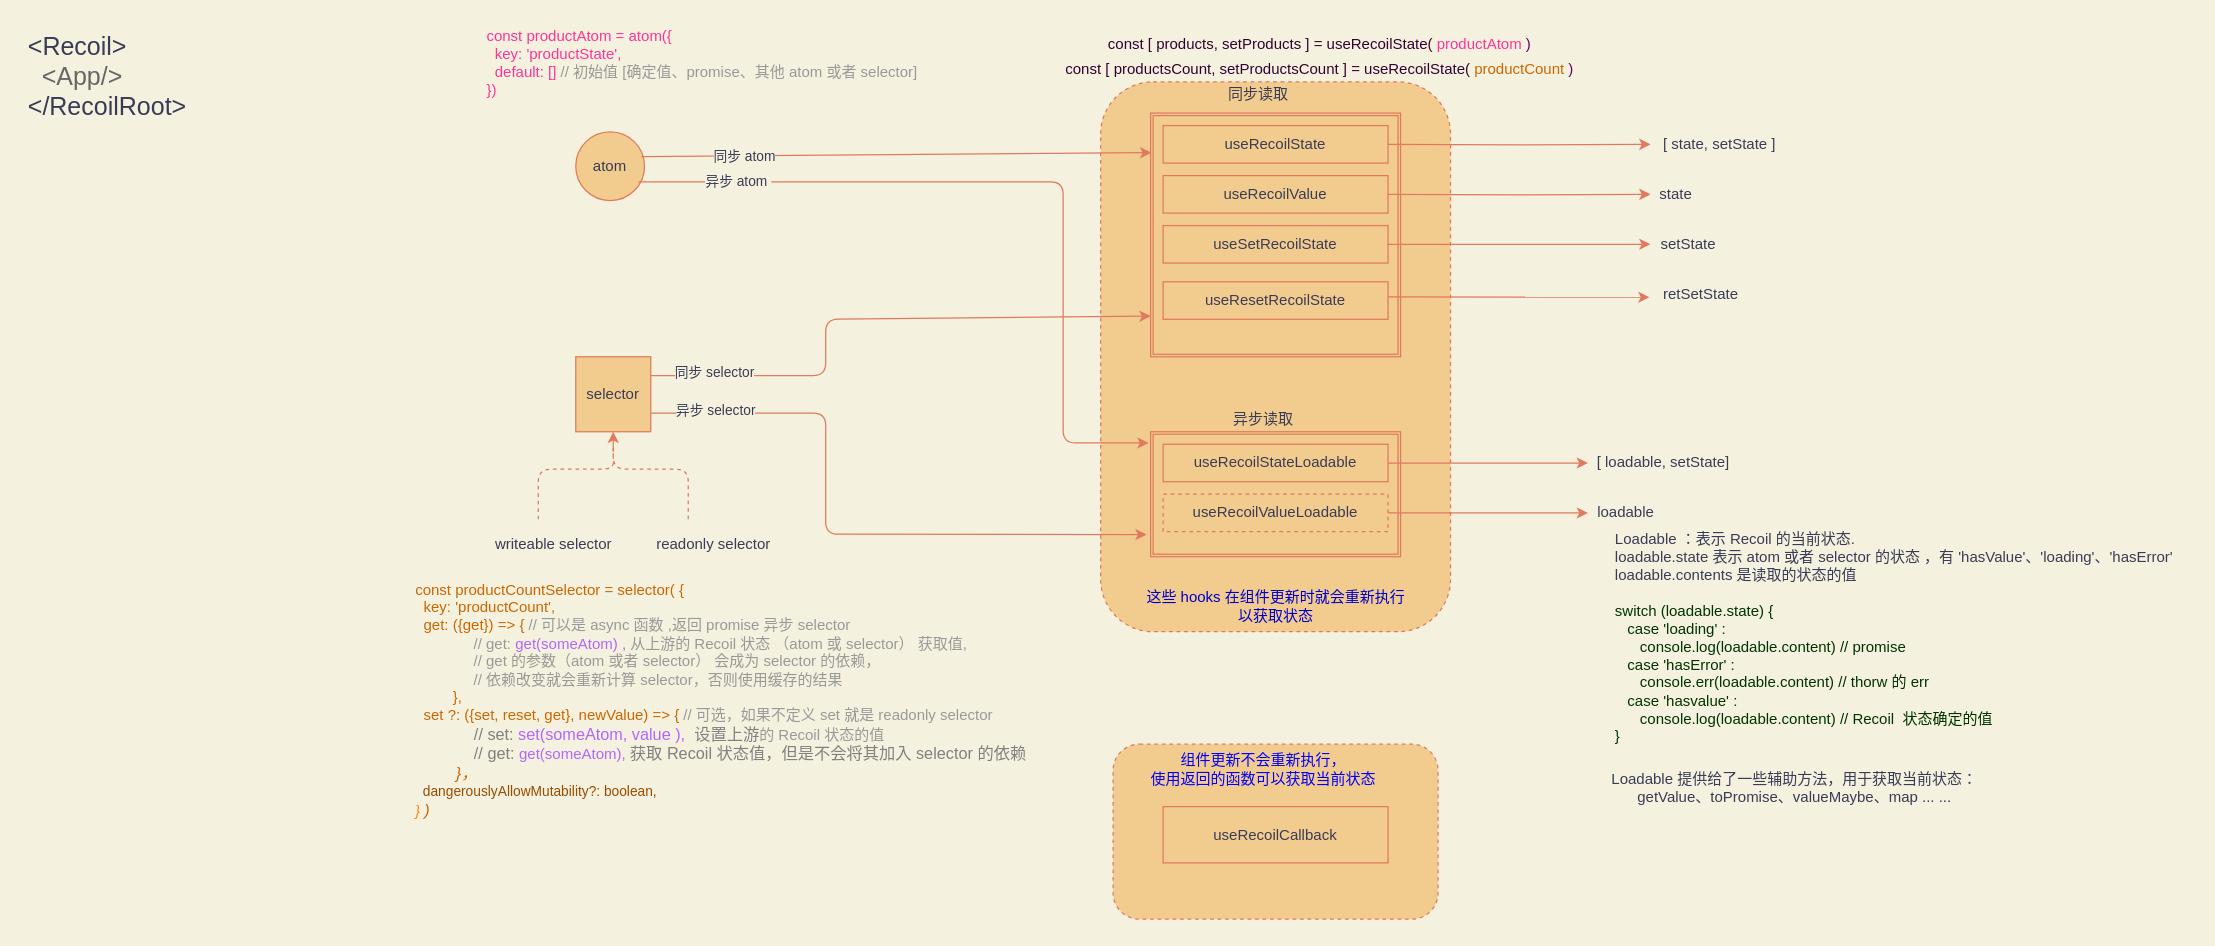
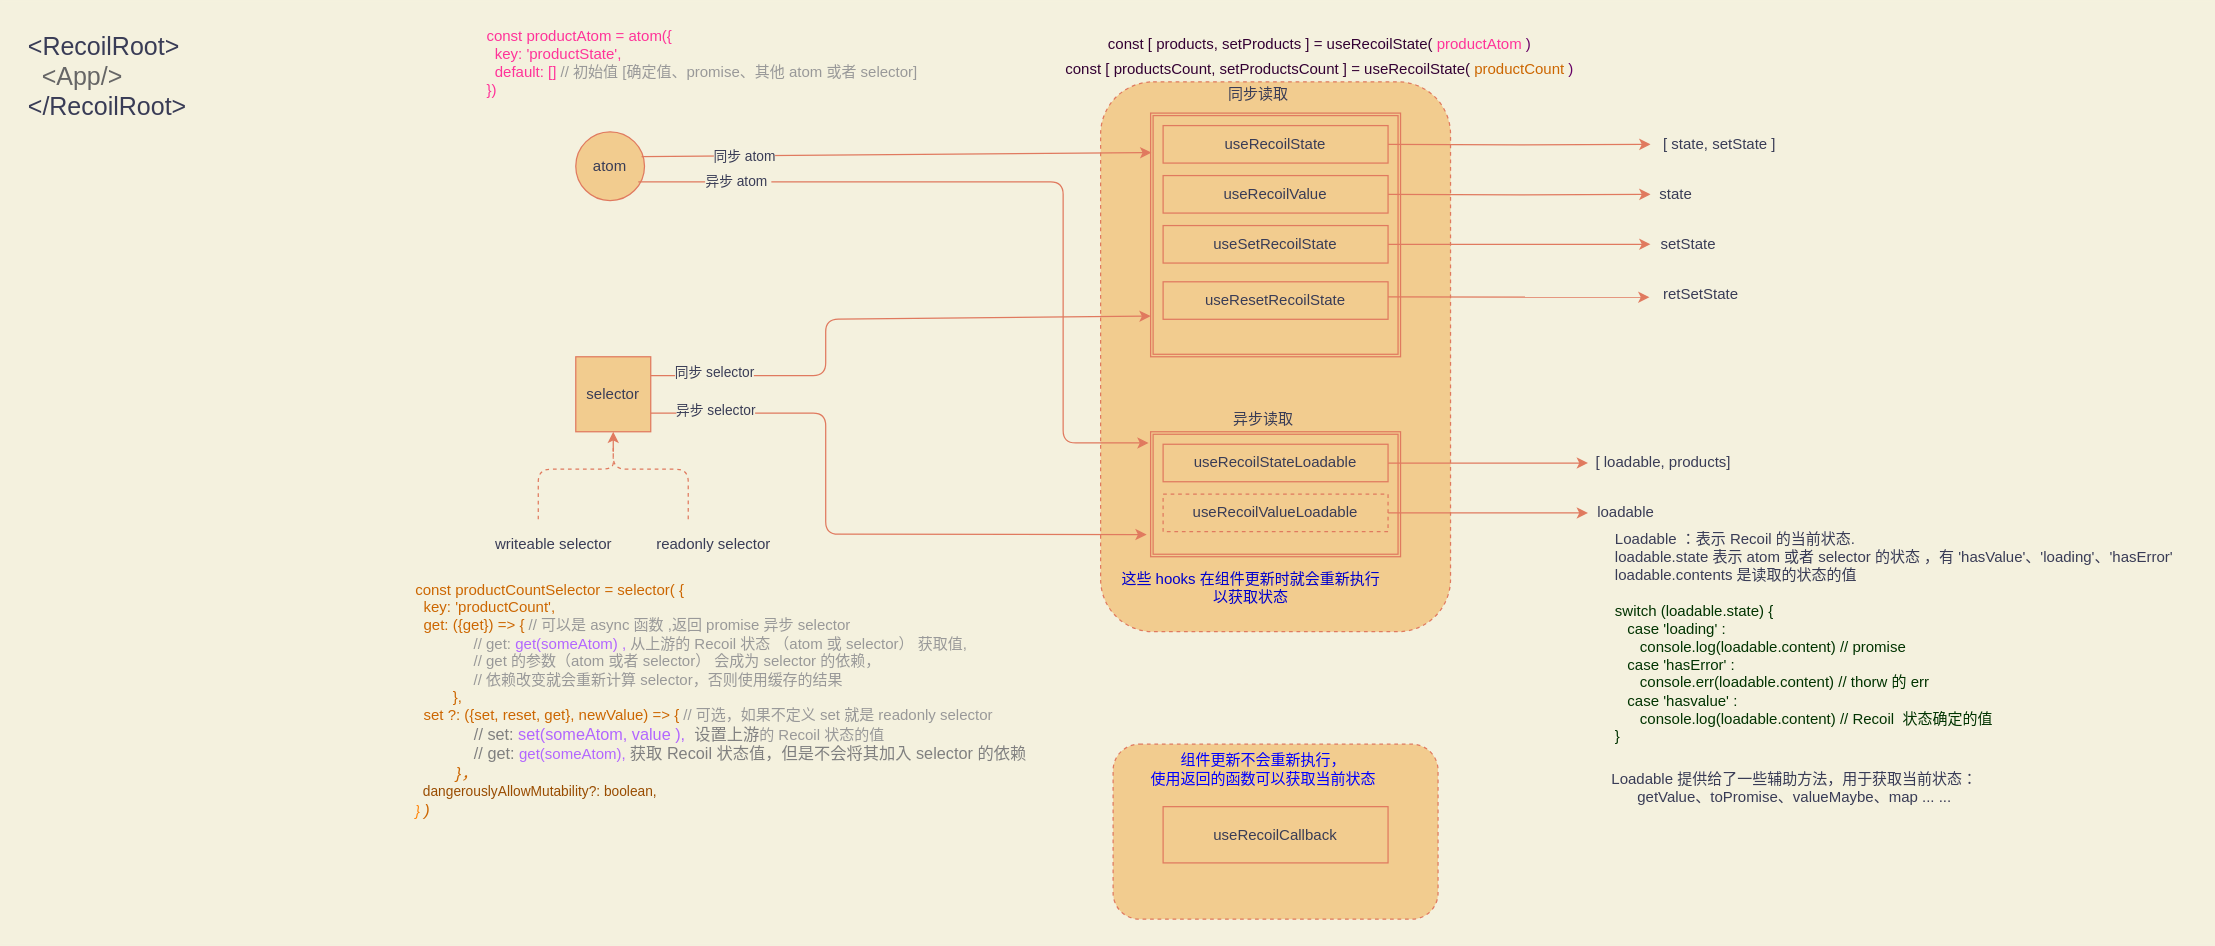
node "<Recoil> <App/> </RecoilRoot>": label "<Recoil> <App/> </RecoilRoot>" -> "<RecoilRoot> <App/> </RecoilRoot>"
node "[ loadable, setState]": label "[ loadable, setState]" -> "[ loadable, products]"
node "这些 hooks 在组件更新时就会重新执行 以获取状态": moved (1276, 607) -> (1251, 588)
